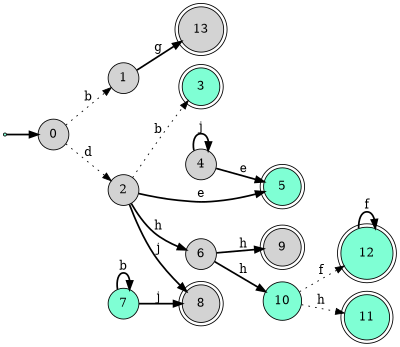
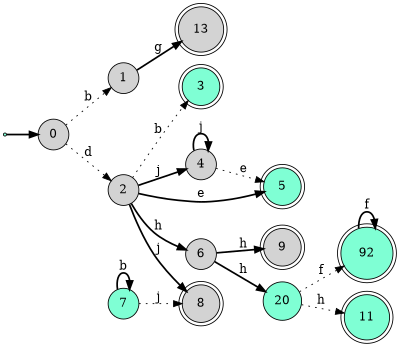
edge "4" -> "5": style bold -> dotted
edge "2" -> "4": added, label "j"
node "12": label "12" -> "92"
node "10": label "10" -> "20"
edge "7" -> "8": style bold -> dotted
